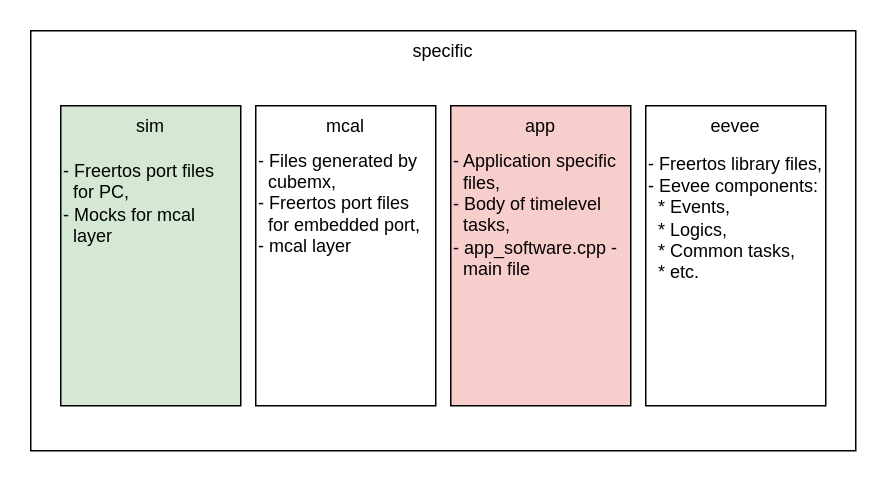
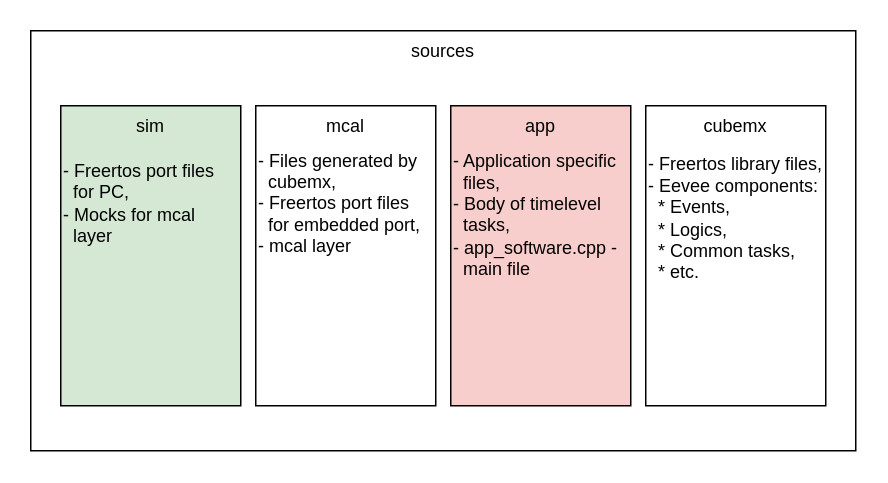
node "specific": label "specific" -> "sources"
node "eevee": label "eevee" -> "cubemx"
